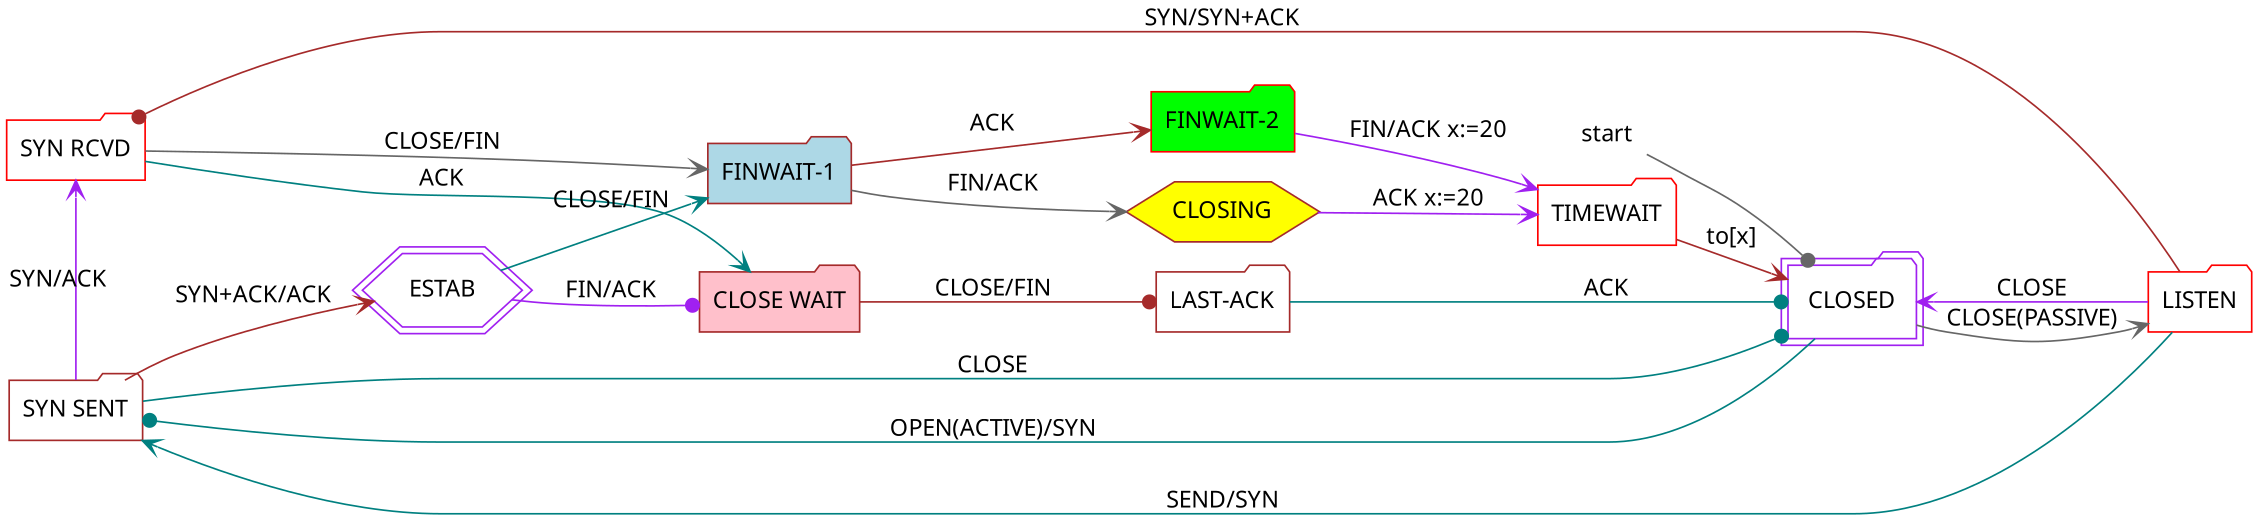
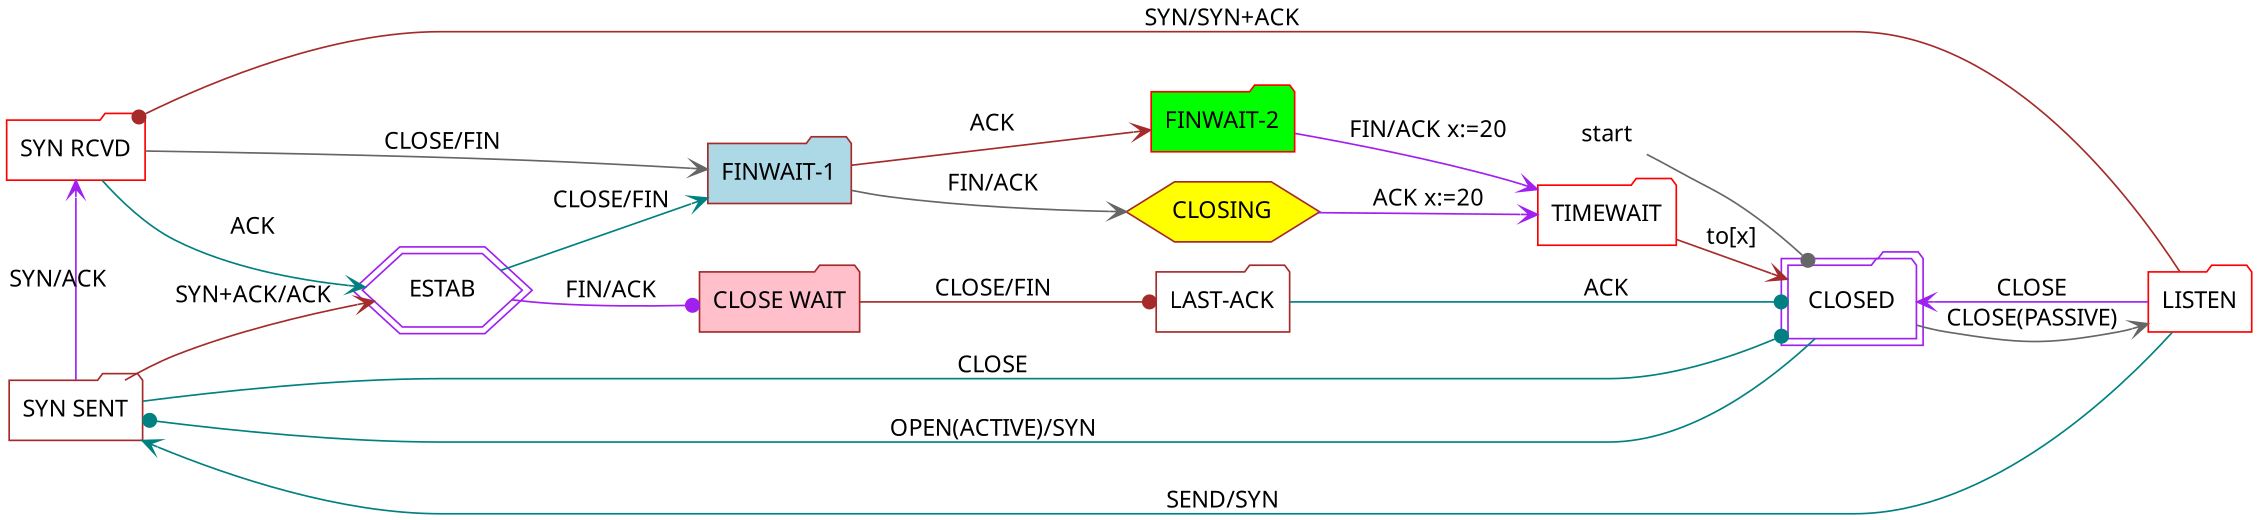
edge "SYN RCVD" -> "CLOSE WAIT": now "SYN RCVD" -> "ESTAB"
